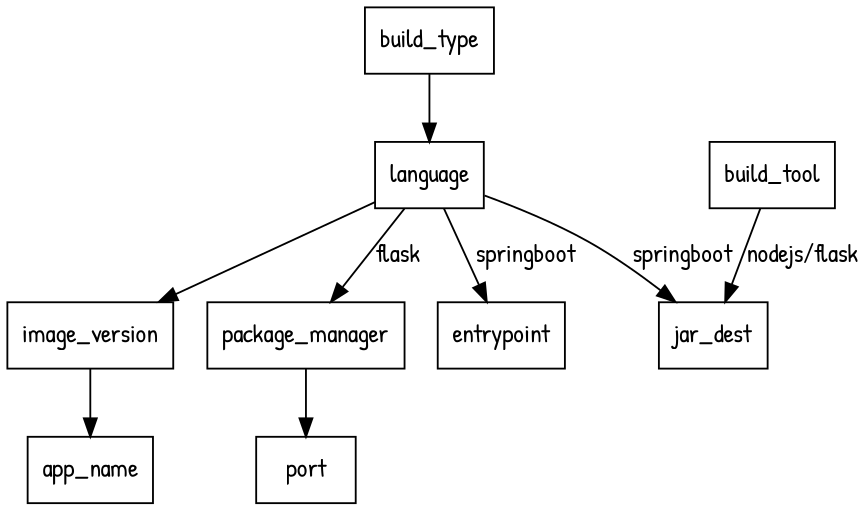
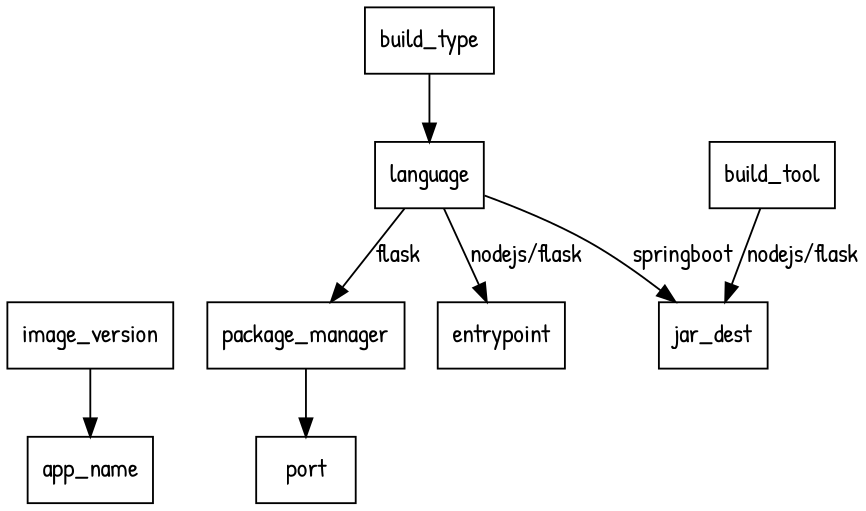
edge "language" -> "image_version": removed
edge "language" -> "entrypoint": label "springboot" -> "nodejs/flask"
